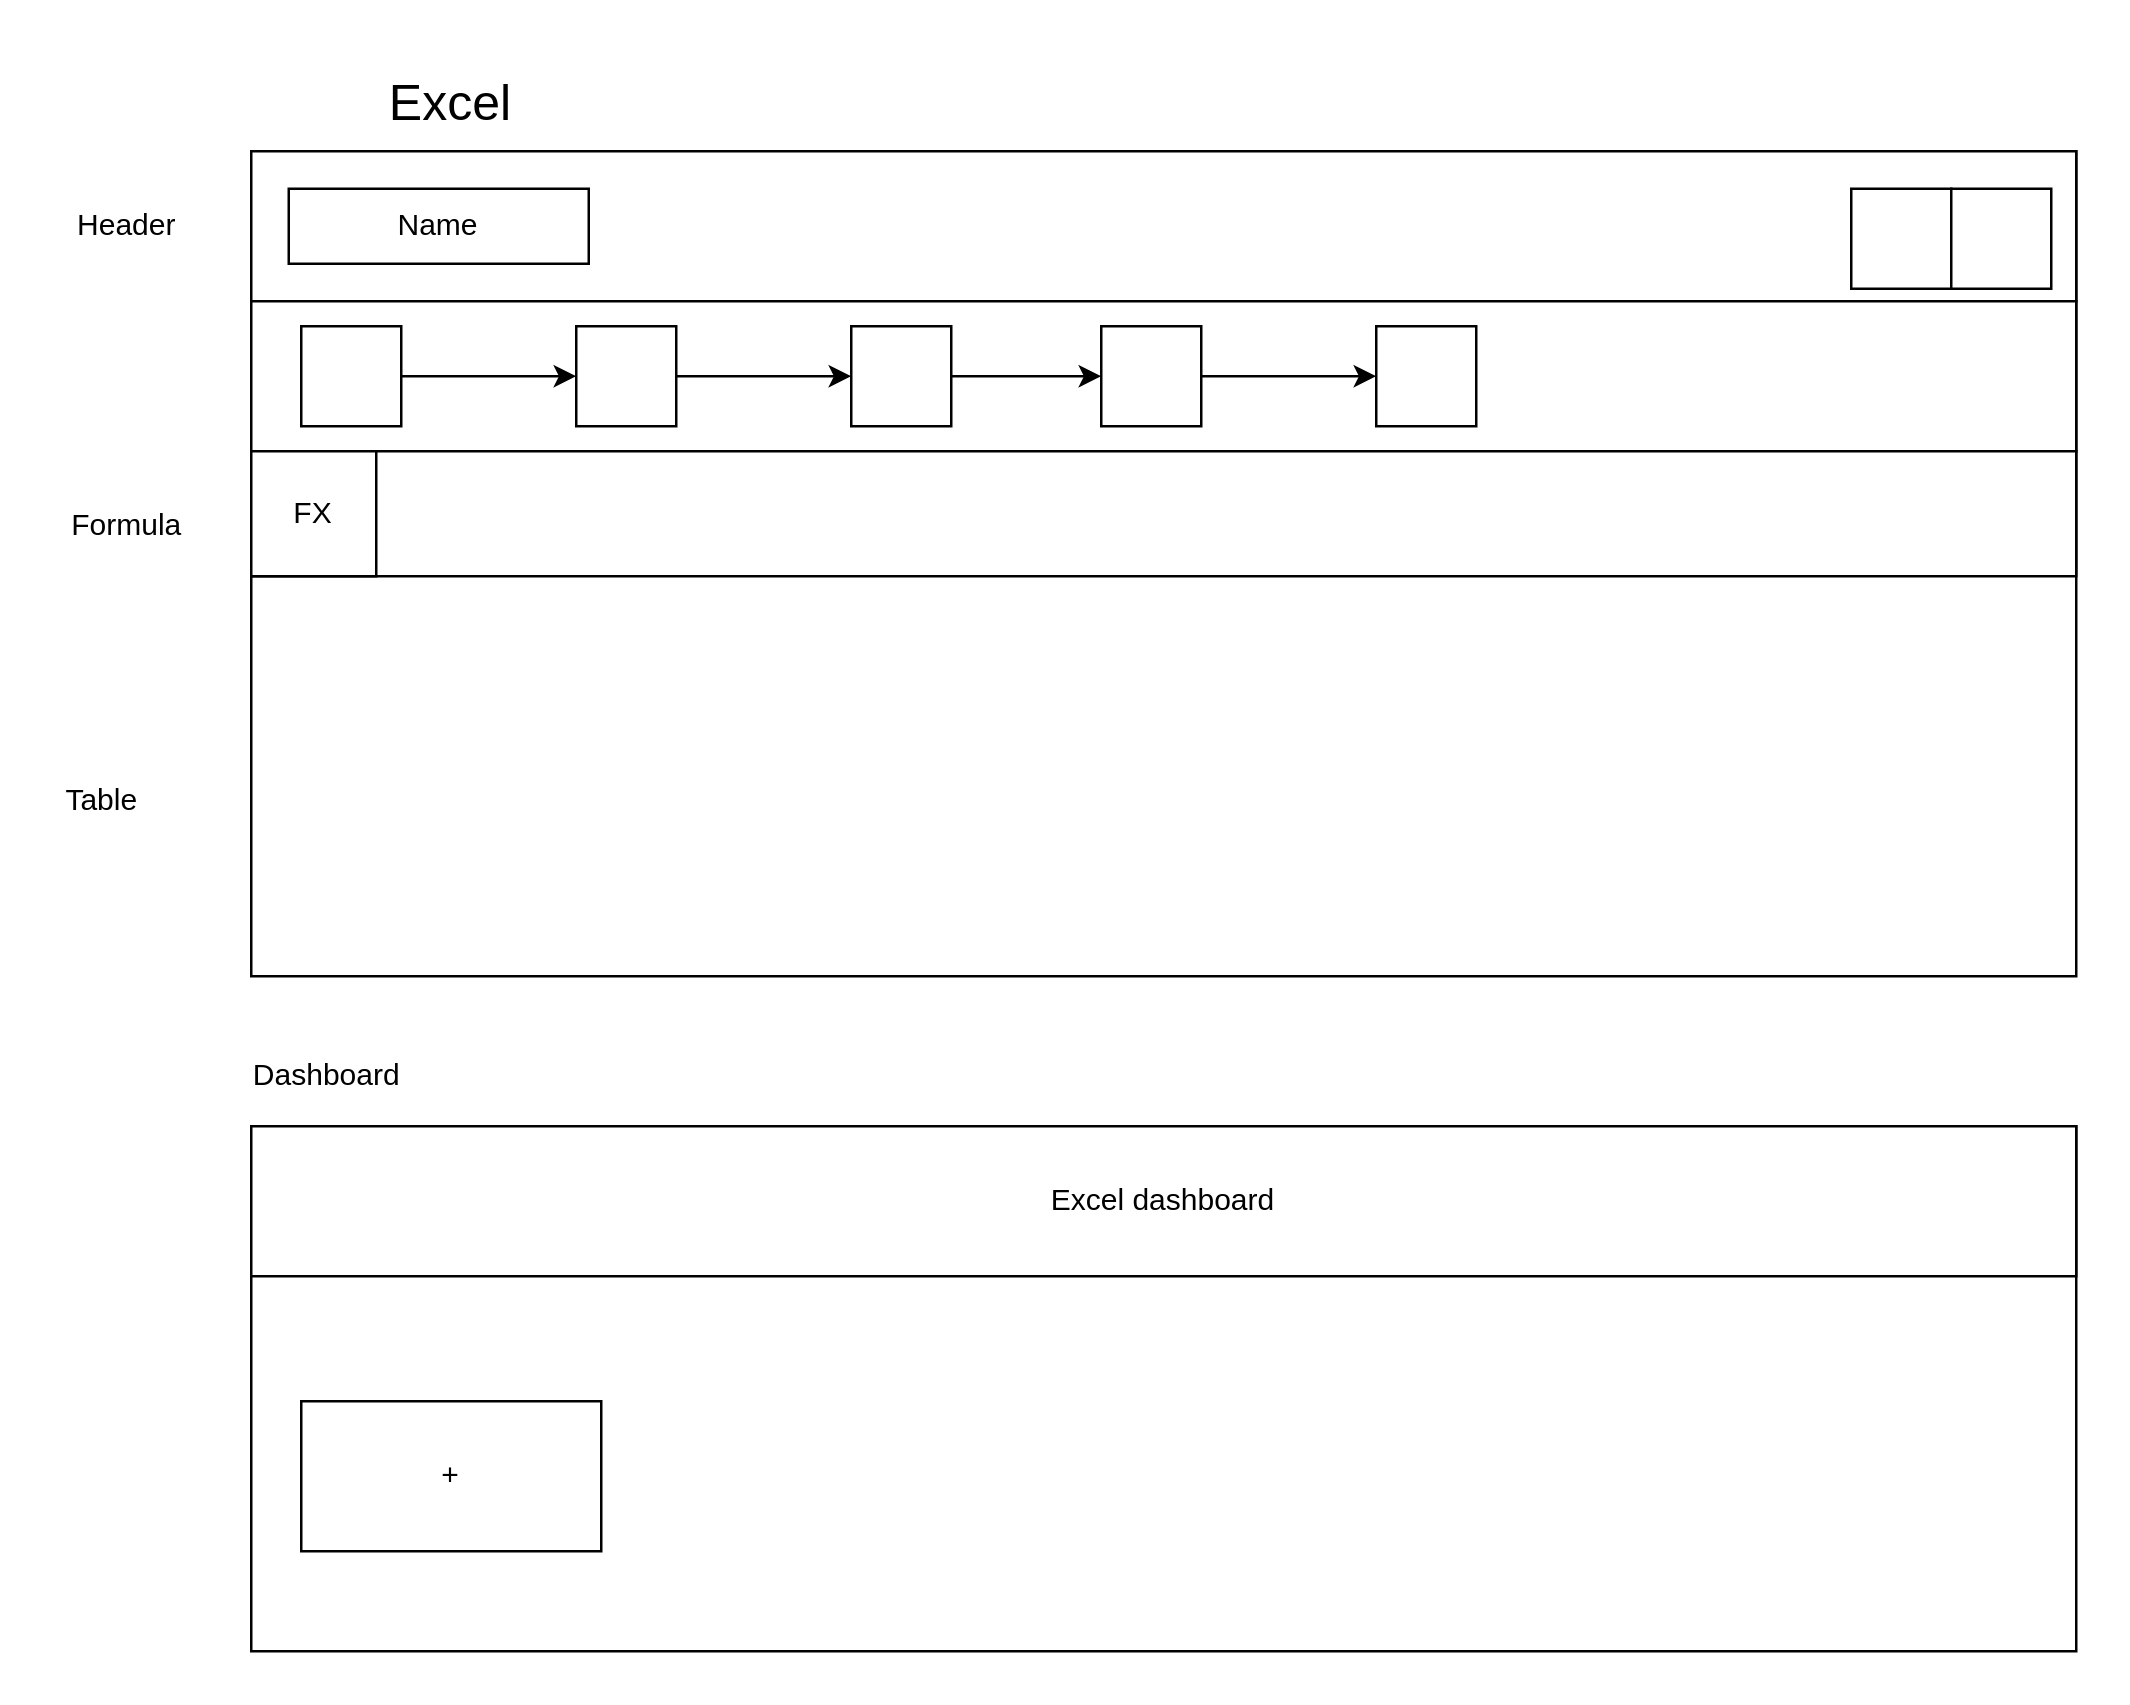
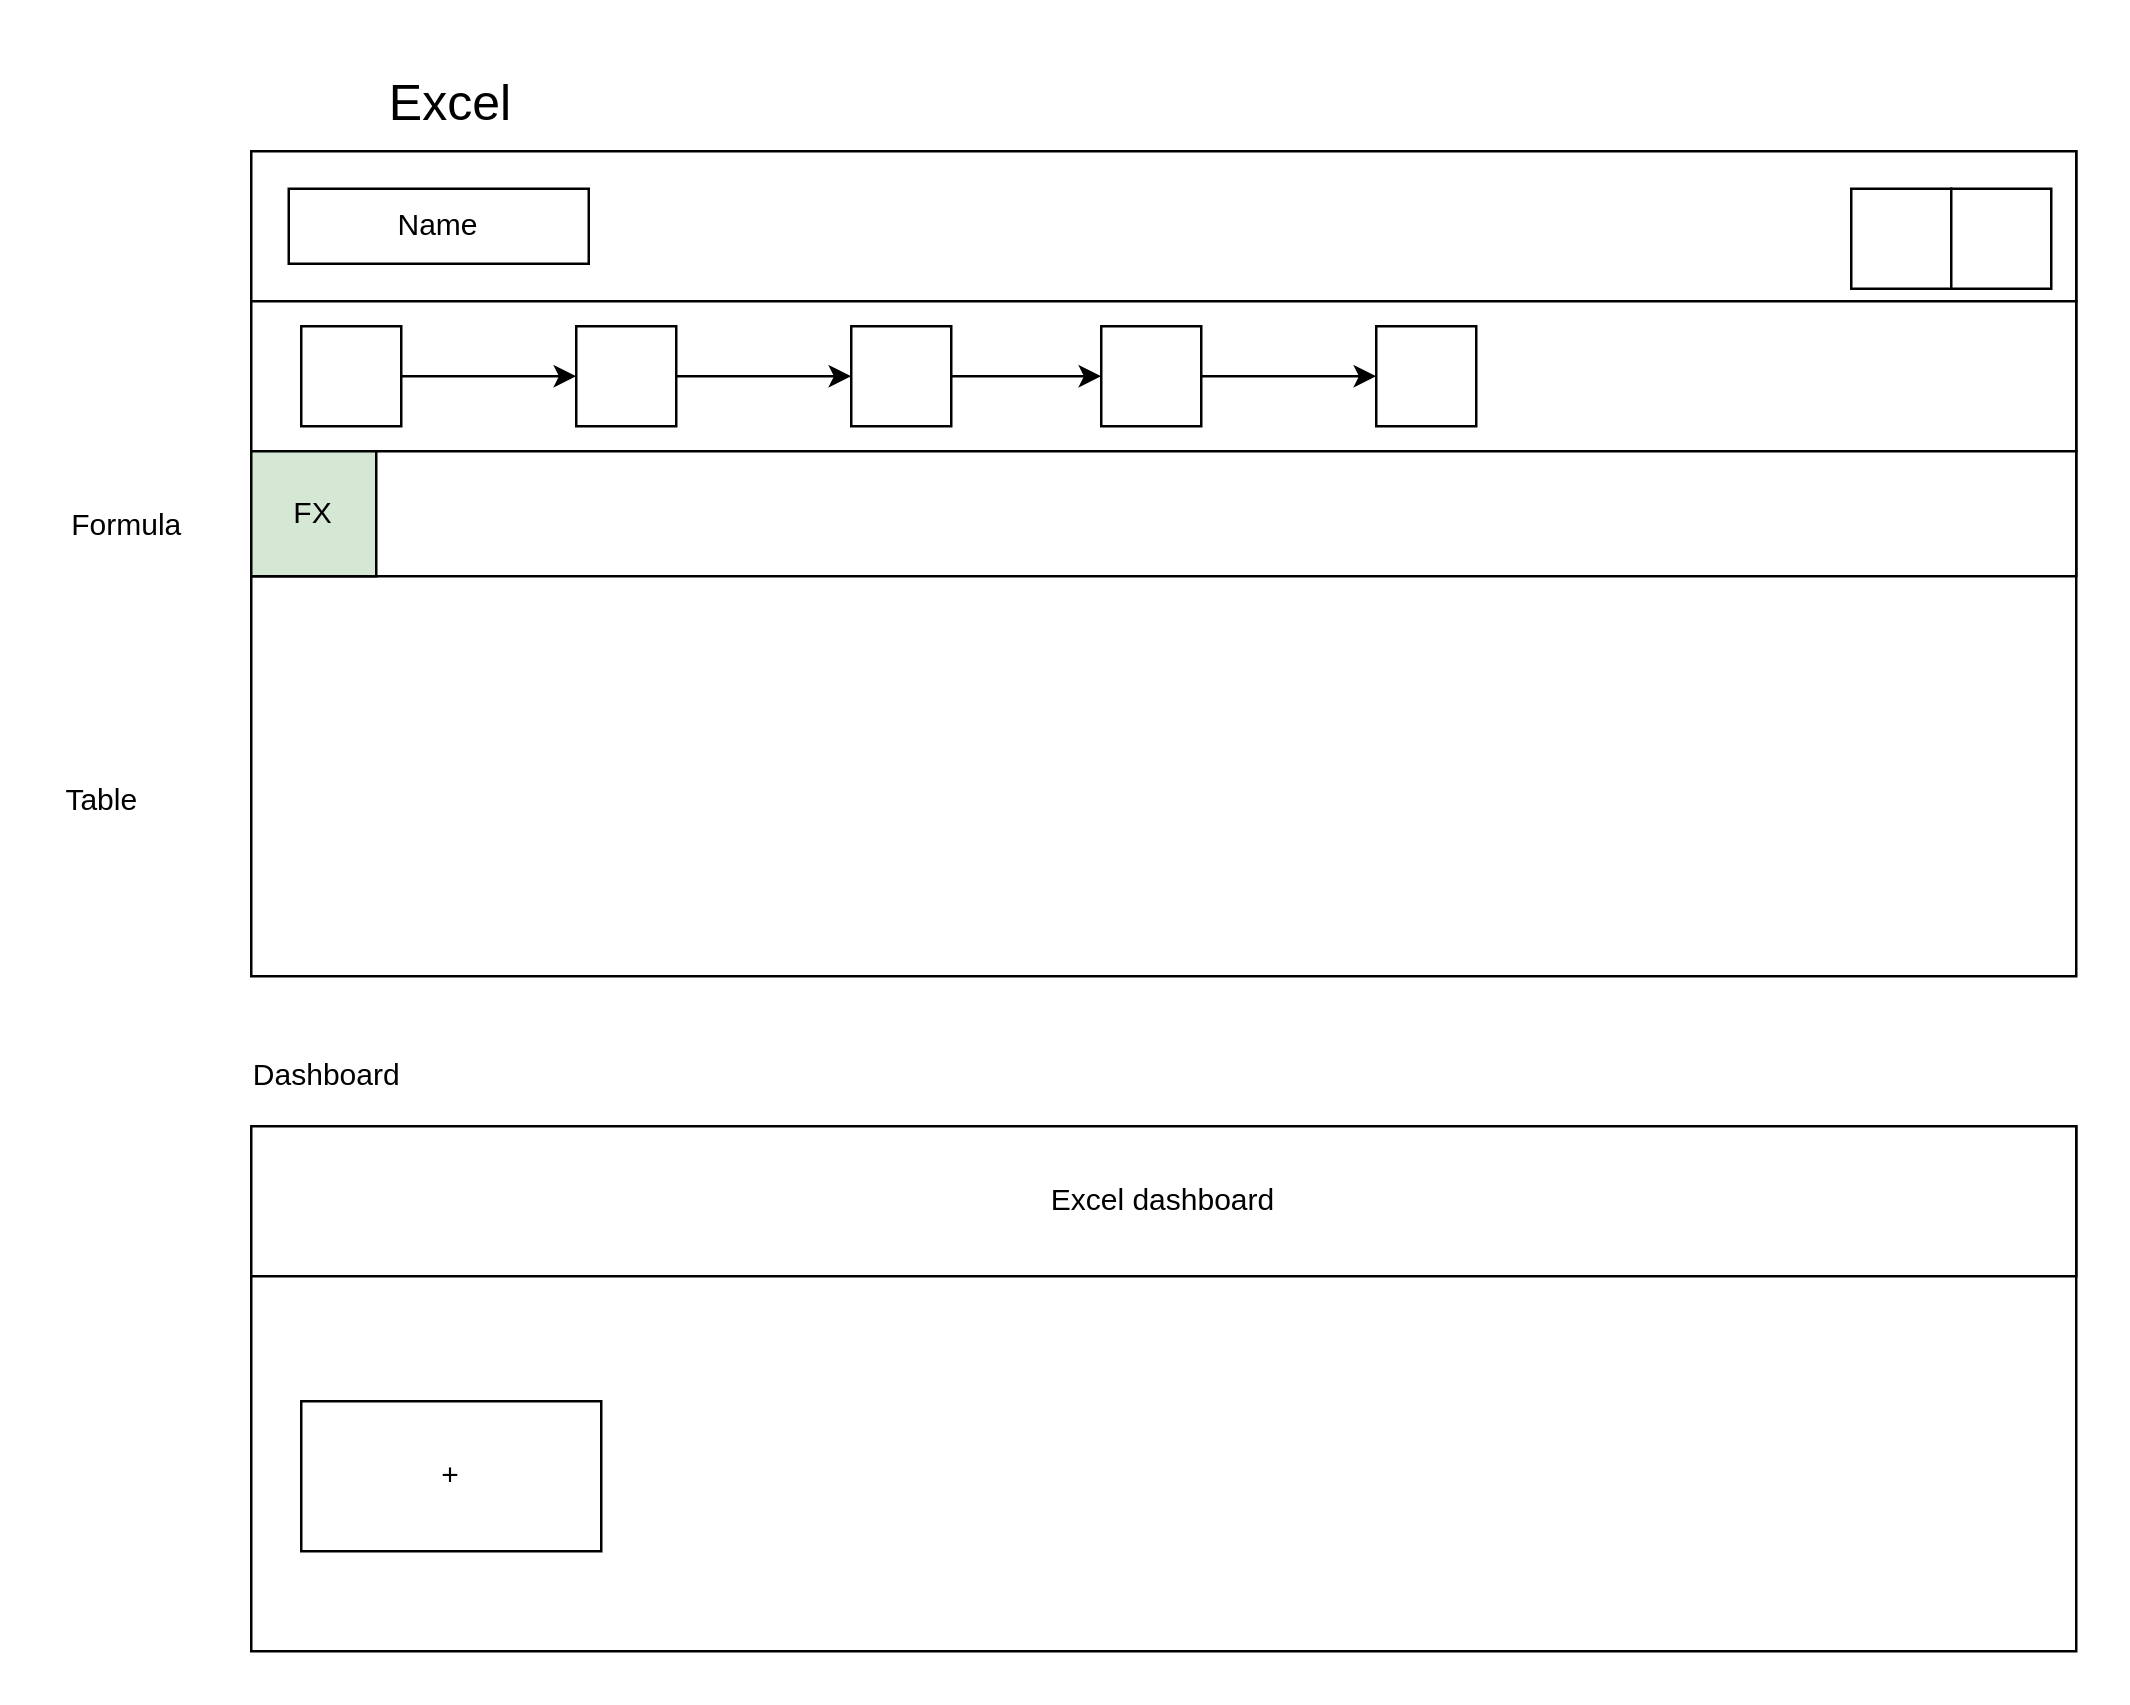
node "Header": removed
node "FX": fillcolor #ffffff -> #d5e8d4
